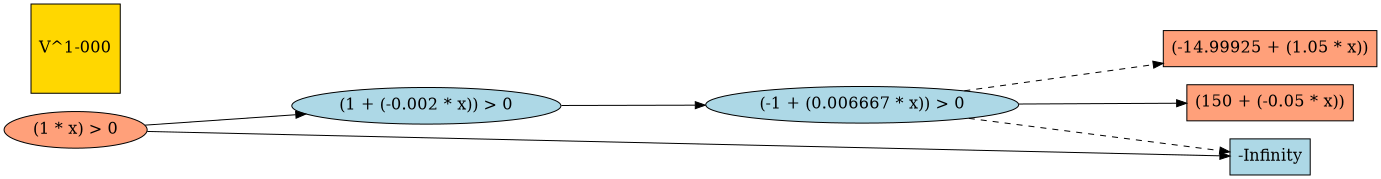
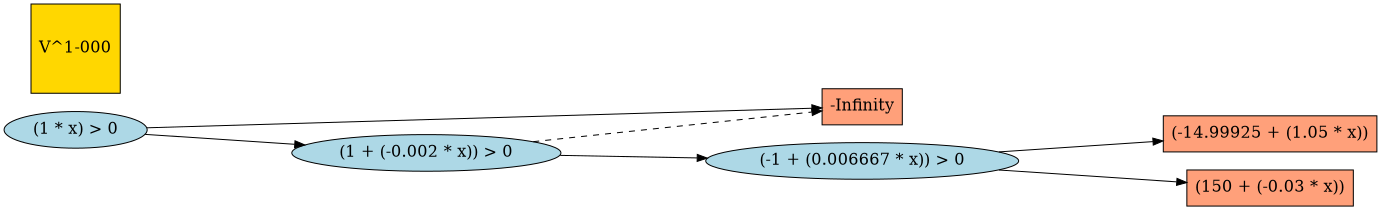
edge "(-1 + (0.006667 * x)) > 0" -> "(-14.99925 + (1.05 * x))": style dashed -> solid
node "(150 + (-0.05 * x))": label "(150 + (-0.05 * x))" -> "(150 + (-0.03 * x))"
node "(1 * x) > 0": fillcolor lightsalmon -> lightblue
edge "(-1 + (0.006667 * x)) > 0" -> "-Infinity": now "(1 + (-0.002 * x)) > 0" -> "-Infinity"
node "-Infinity": fillcolor lightblue -> lightsalmon
